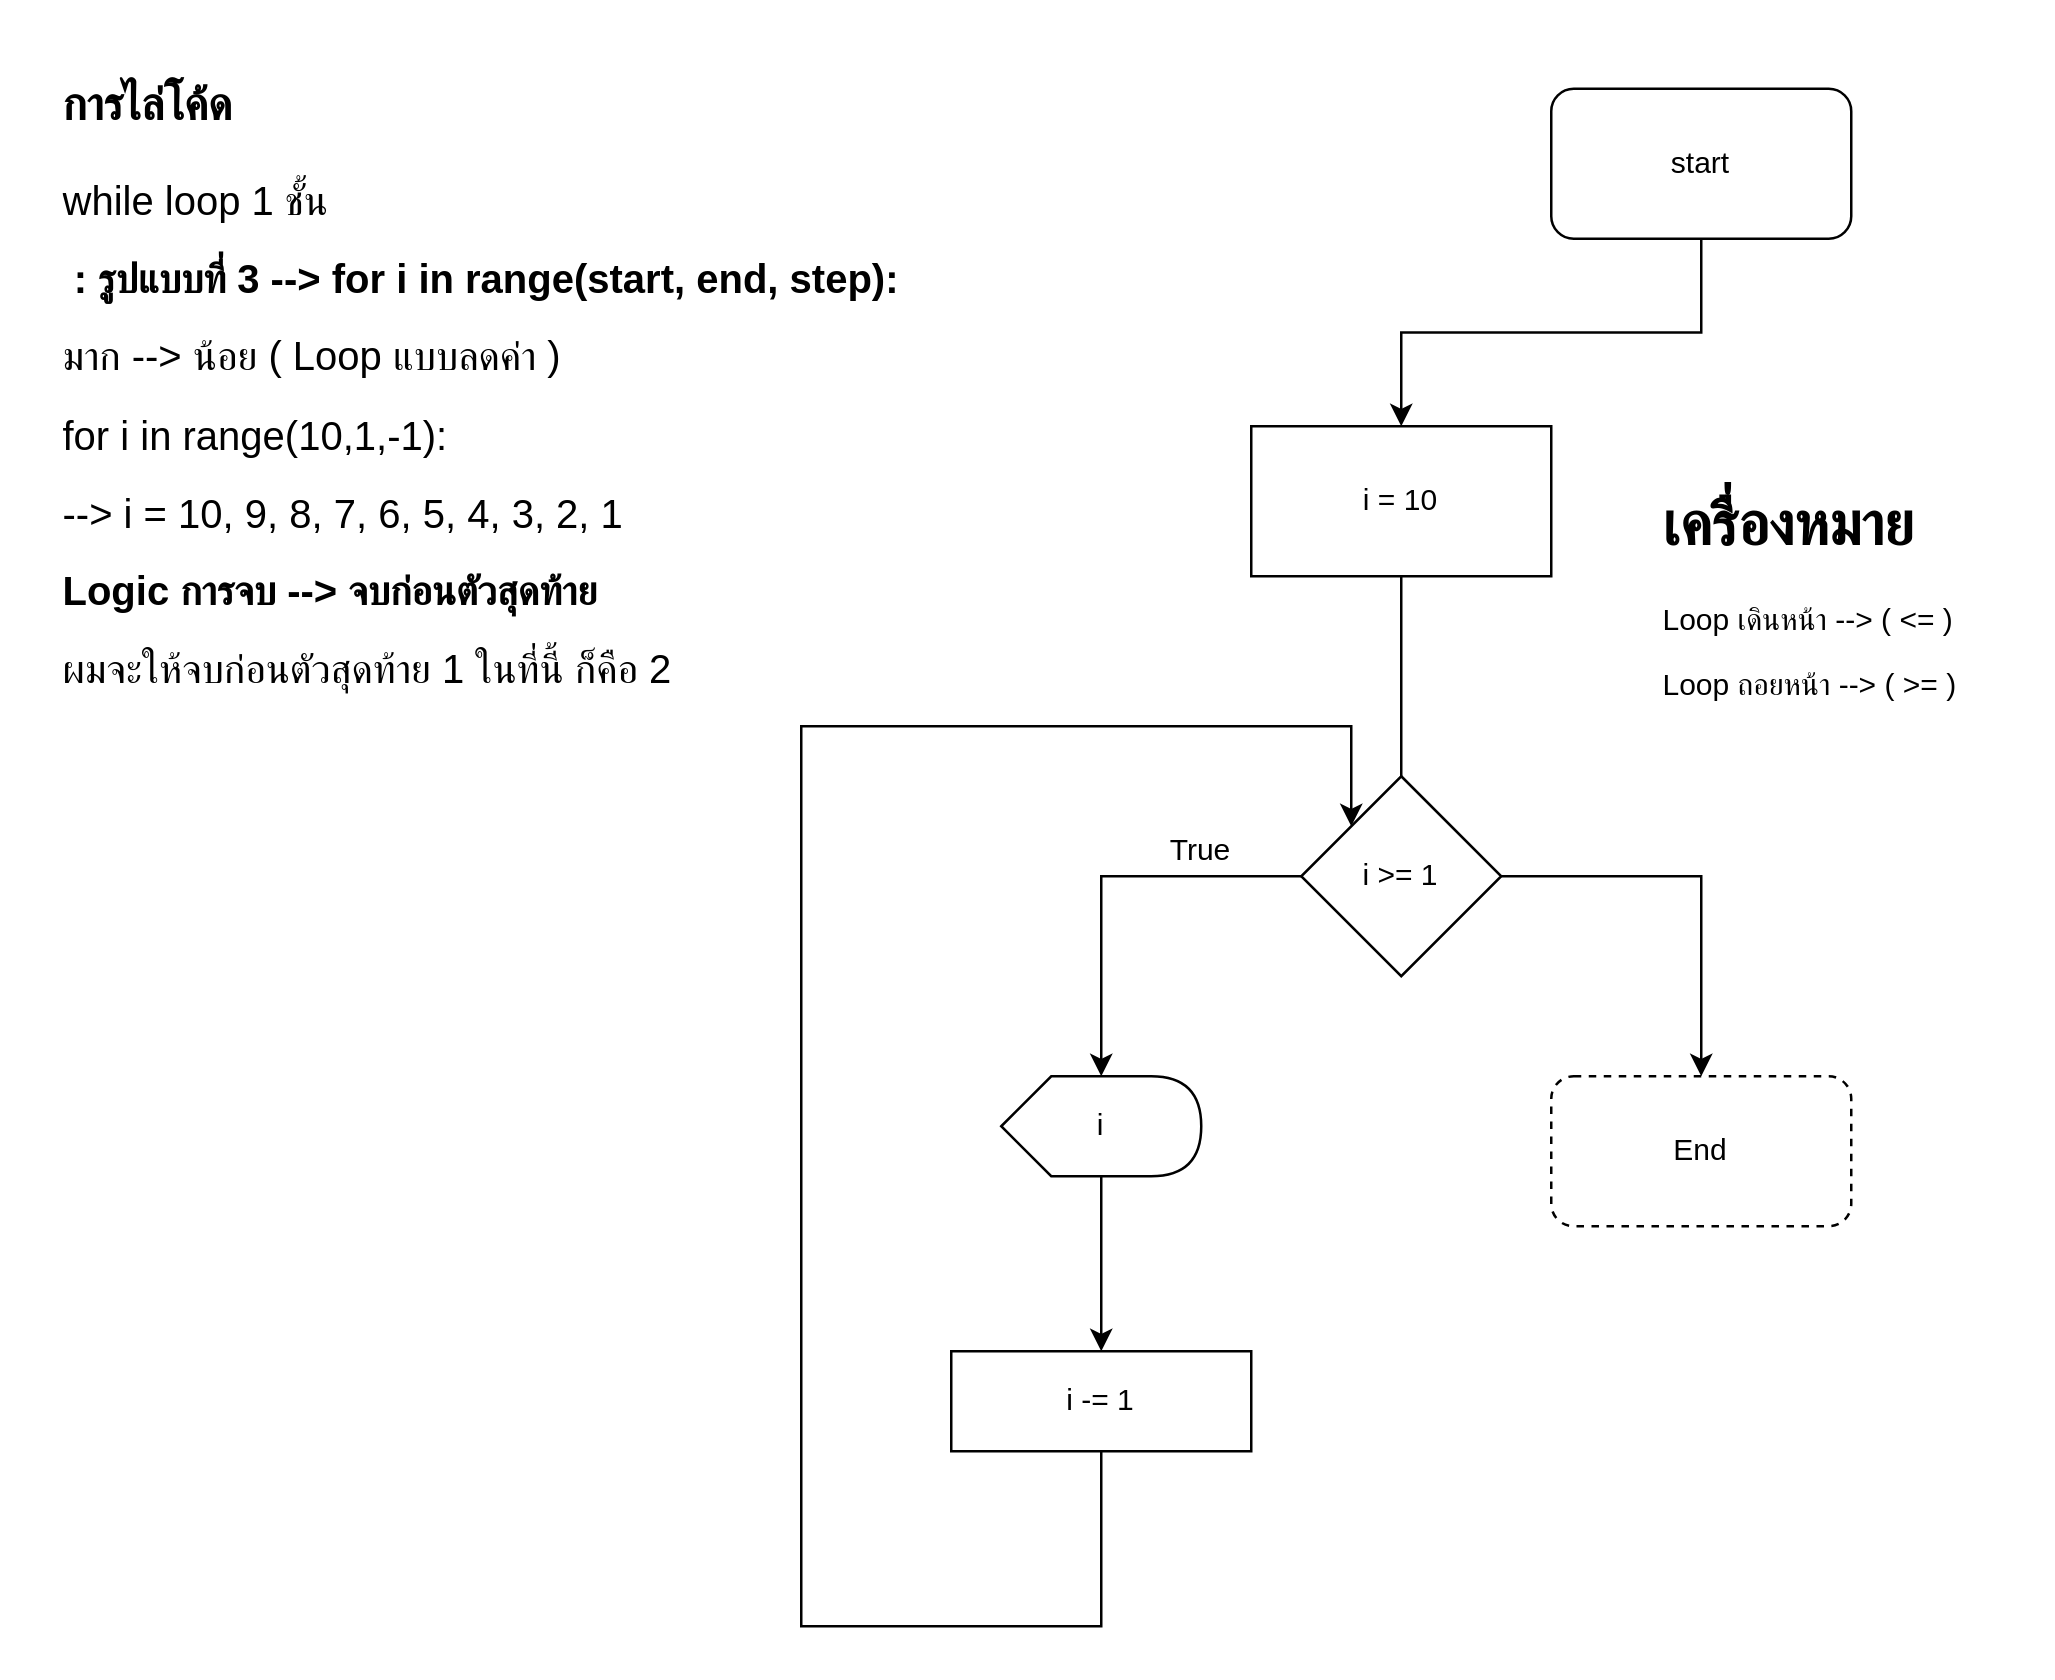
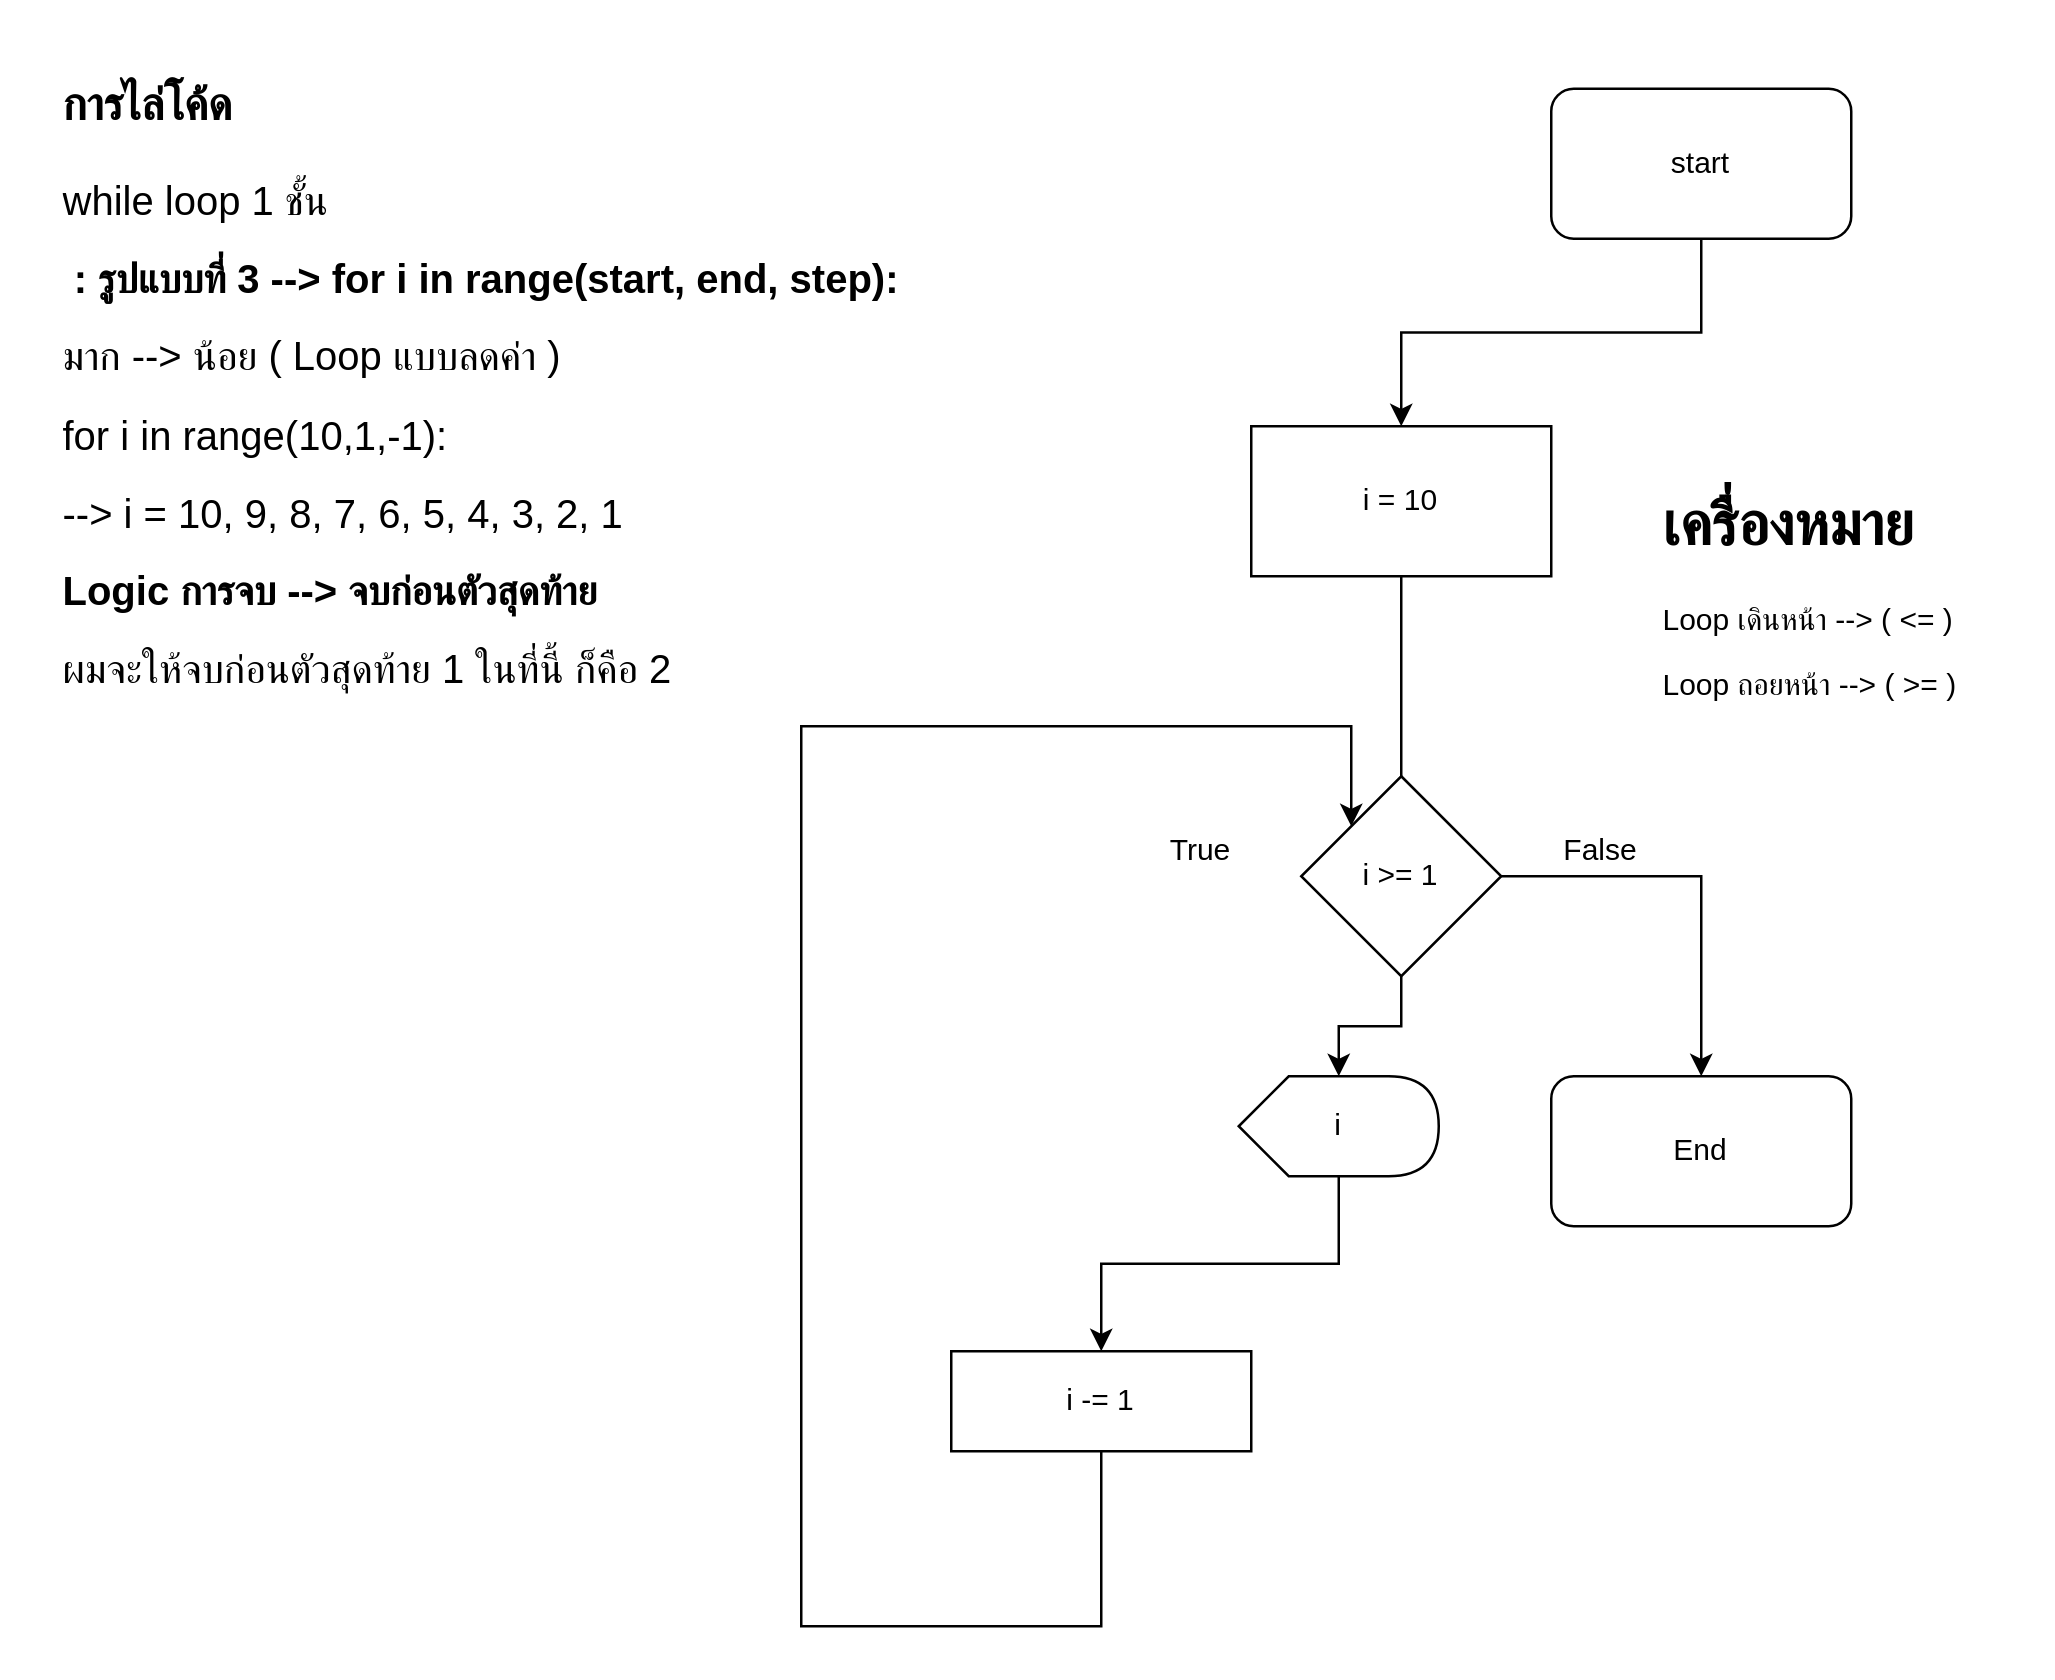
node "False": added
node "i": moved (1101, 1126) -> (1339, 1126)
node "End": style dashed -> solid
